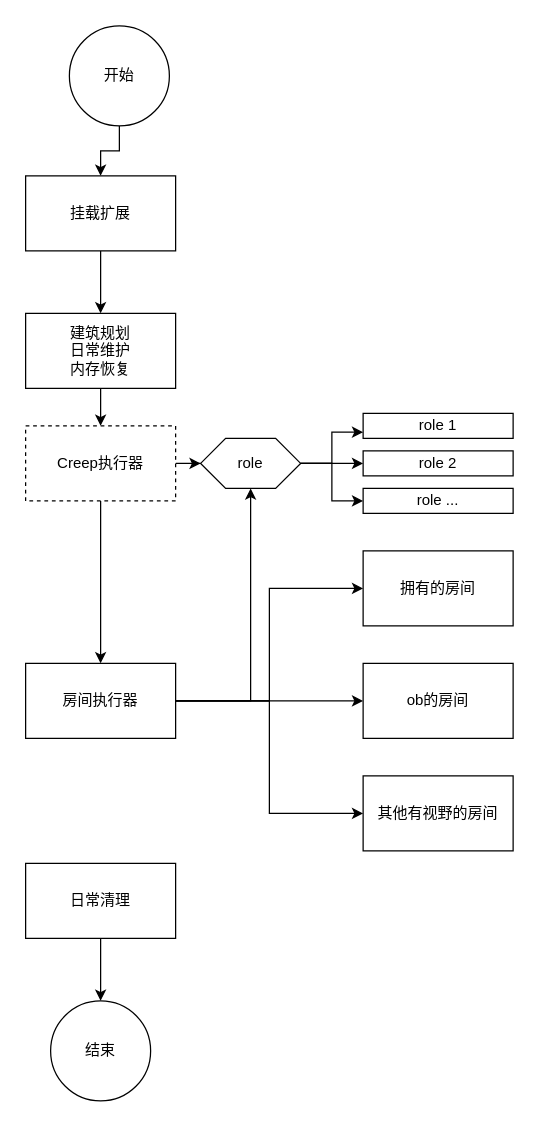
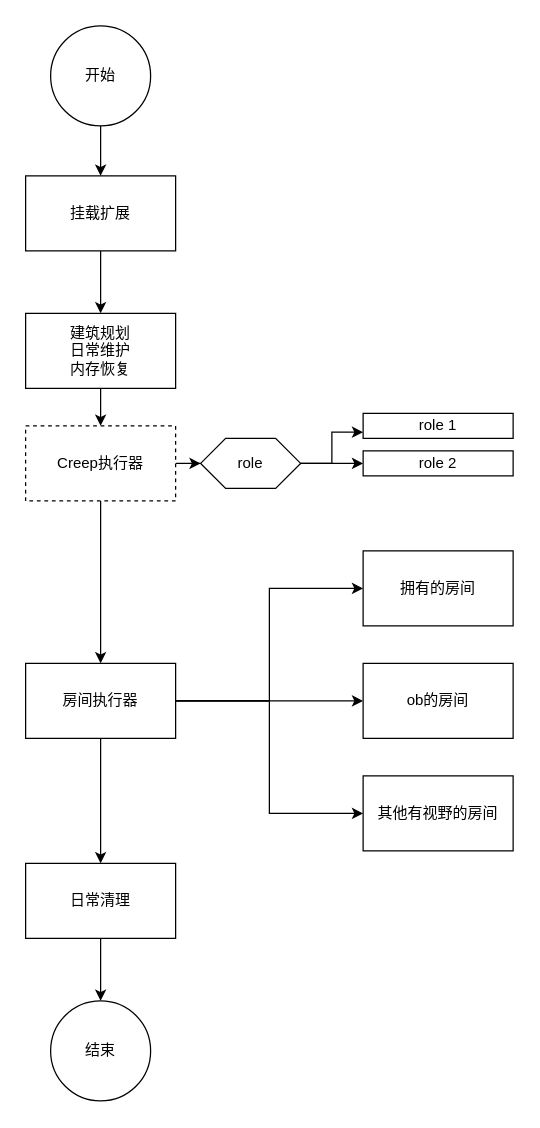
node "开始": moved (119, 76) -> (101, 76)
edge "role" -> "role ...": removed
node "role ...": removed
edge "房间执行器" -> "role": now "房间执行器" -> "日常清理"
